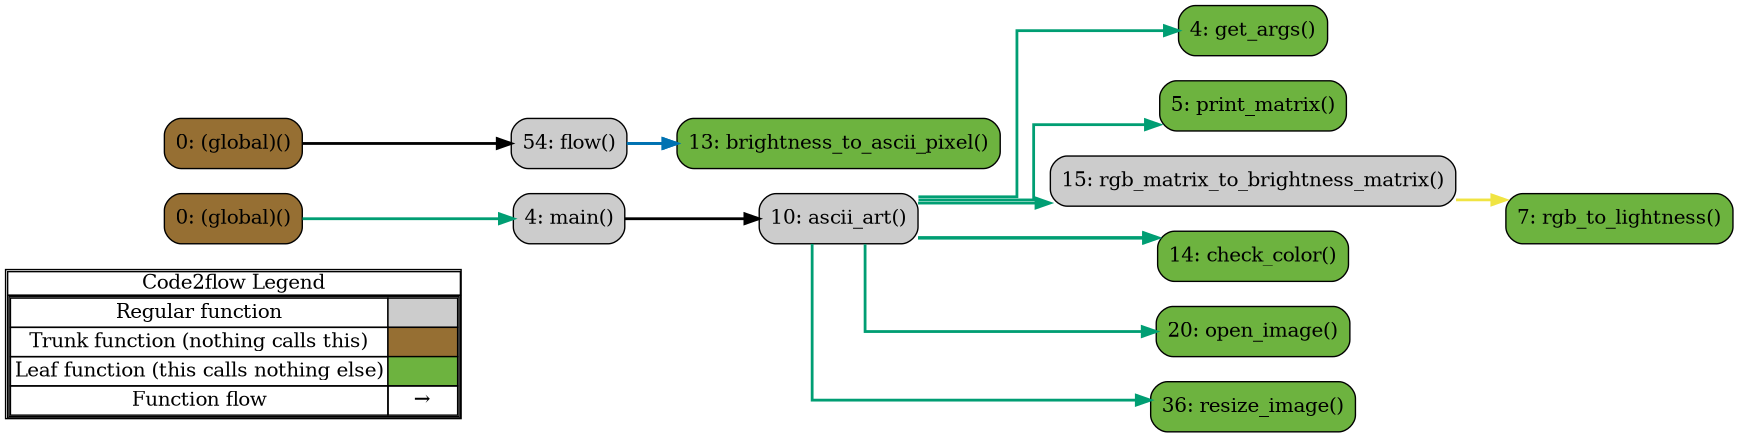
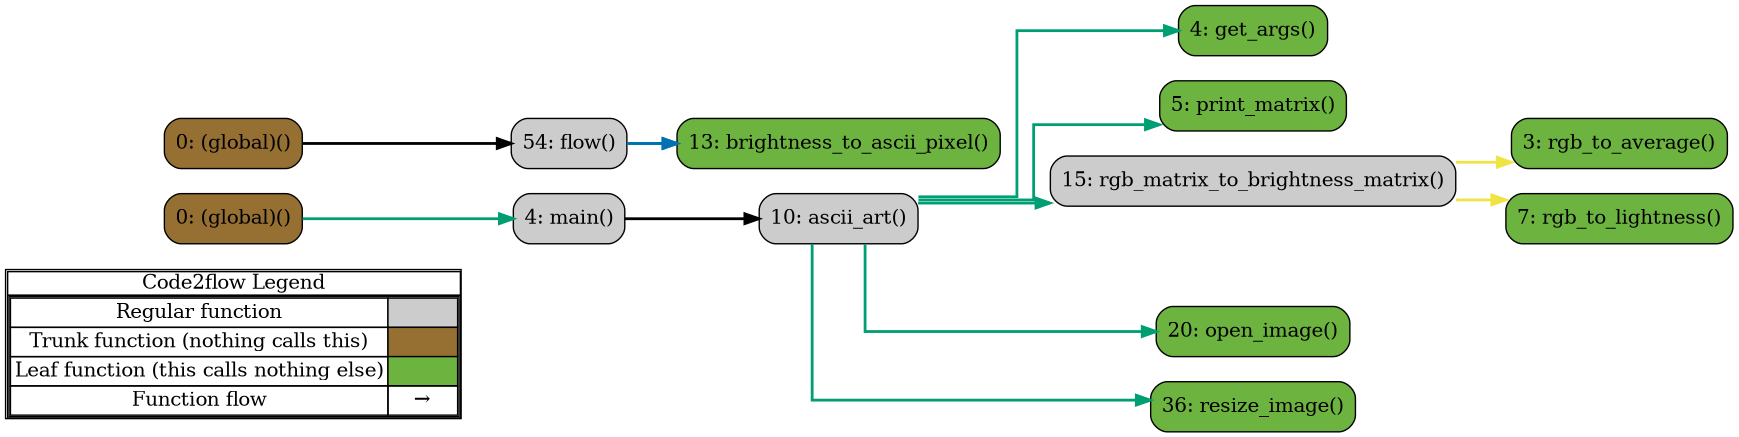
node "3: rgb_to_average()": added
node "14: check_color()": removed
